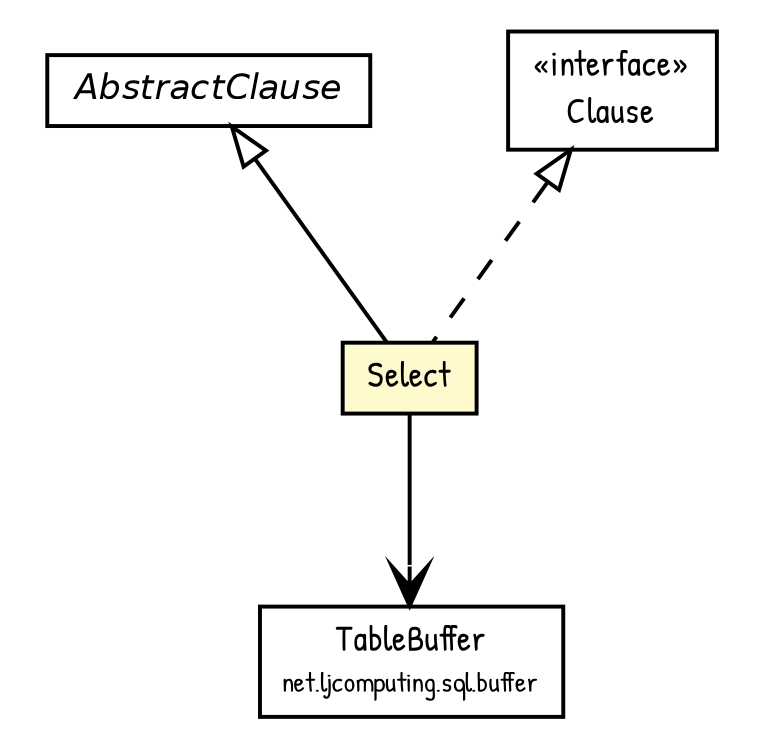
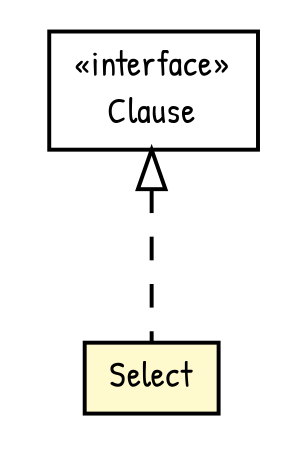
node "AbstractClause": removed
node "TableBuffer": removed
